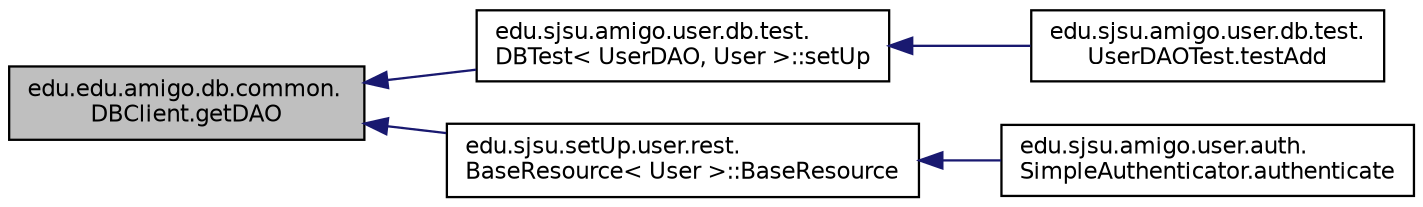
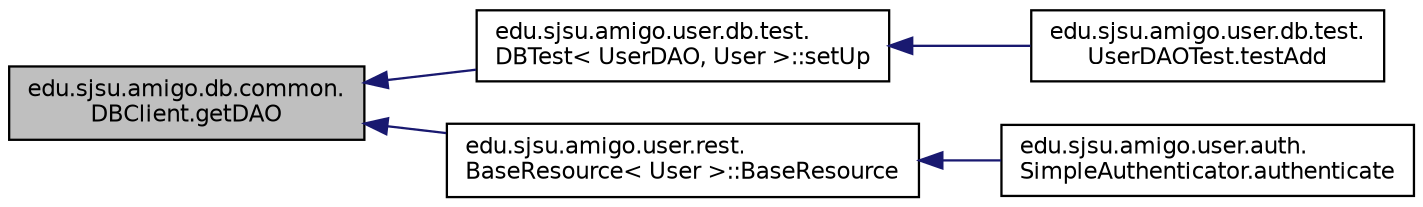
node "edu.edu.amigo.db.common. DBClient.getDAO": label "edu.edu.amigo.db.common. DBClient.getDAO" -> "edu.sjsu.amigo.db.common. DBClient.getDAO"
node "edu.sjsu.setUp.user.rest. BaseResource< User >::BaseResource": label "edu.sjsu.setUp.user.rest. BaseResource< User >::BaseResource" -> "edu.sjsu.amigo.user.rest. BaseResource< User >::BaseResource"
